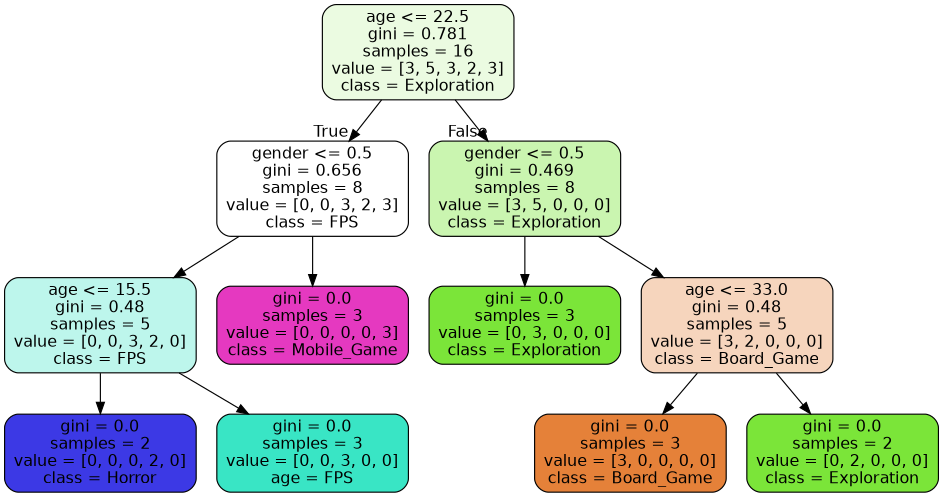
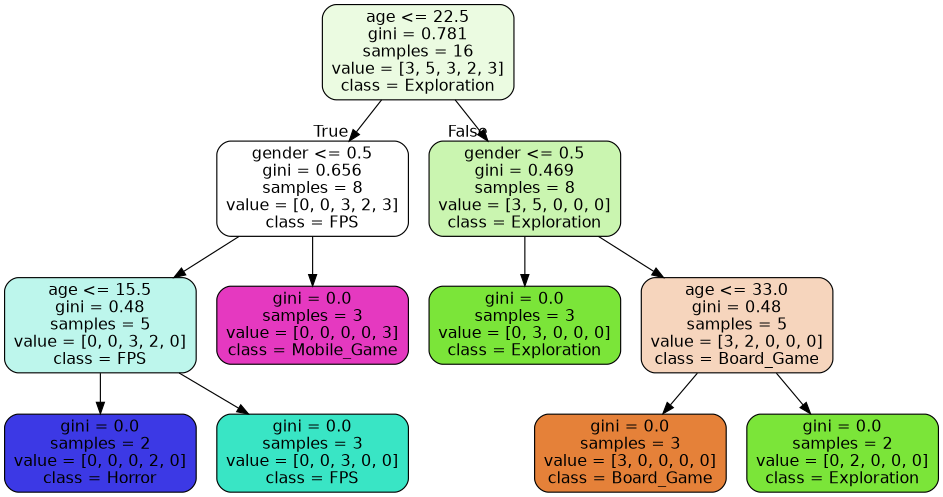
node "gini = 0.0 samples = 3 value = [0, 0, 3, 0, 0] age = FPS": label "gini = 0.0 samples = 3 value = [0, 0, 3, 0, 0] age = FPS" -> "gini = 0.0 samples = 3 value = [0, 0, 3, 0, 0] class = FPS"
